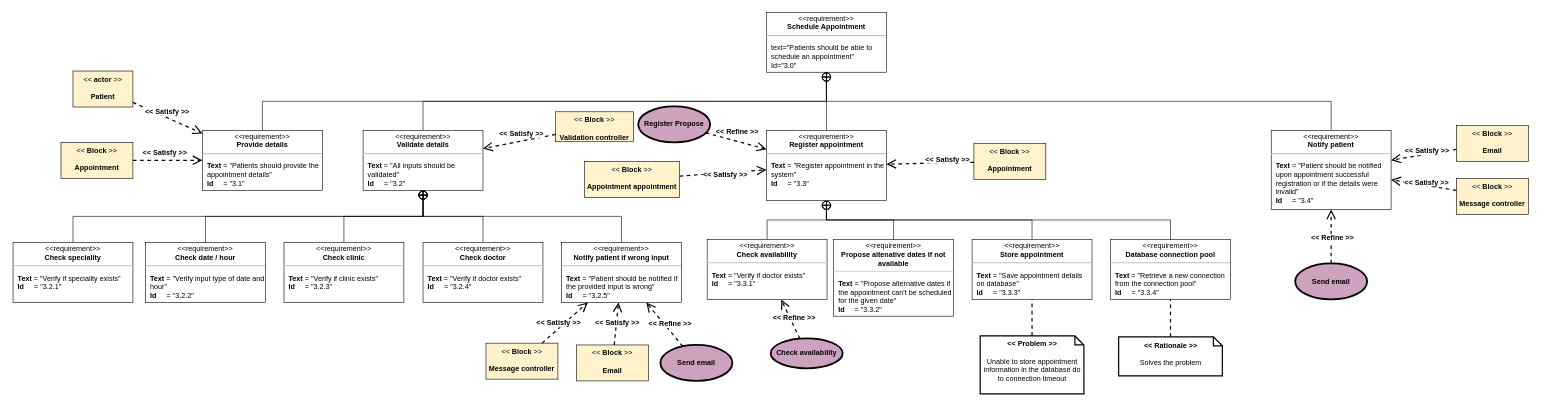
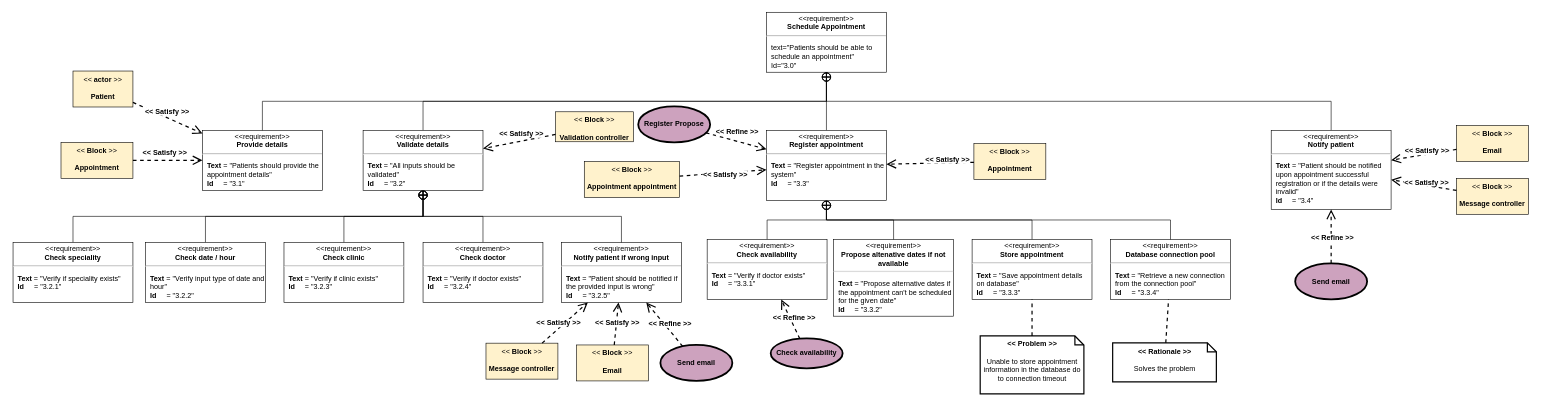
node "<< Rationale >> Solves the problem": moved (1171, 357) -> (1165, 363)
